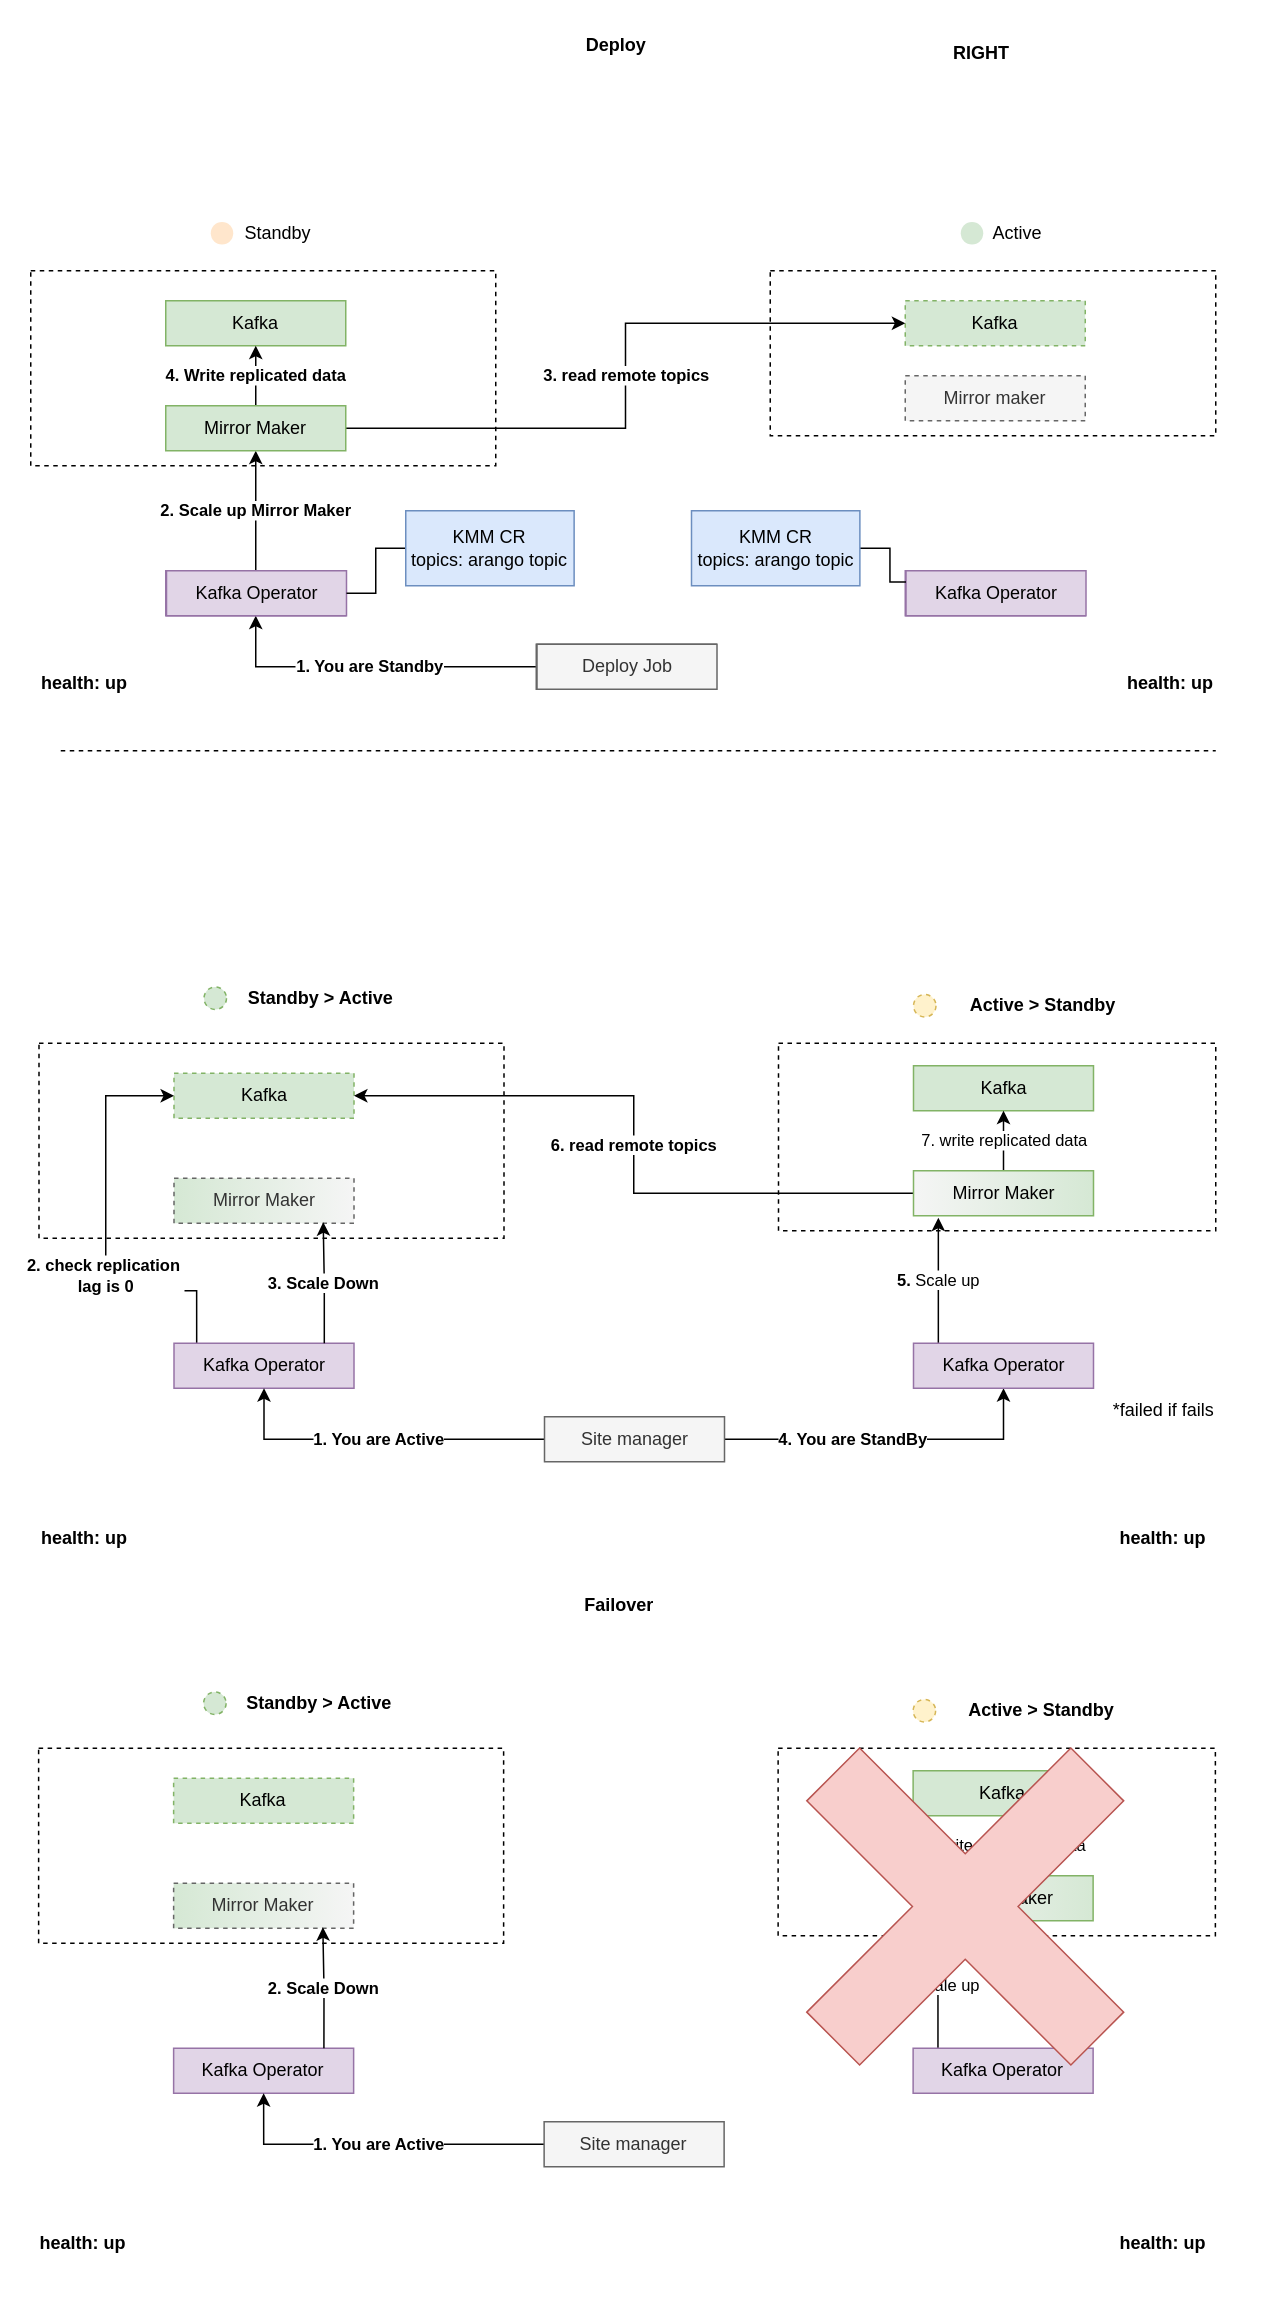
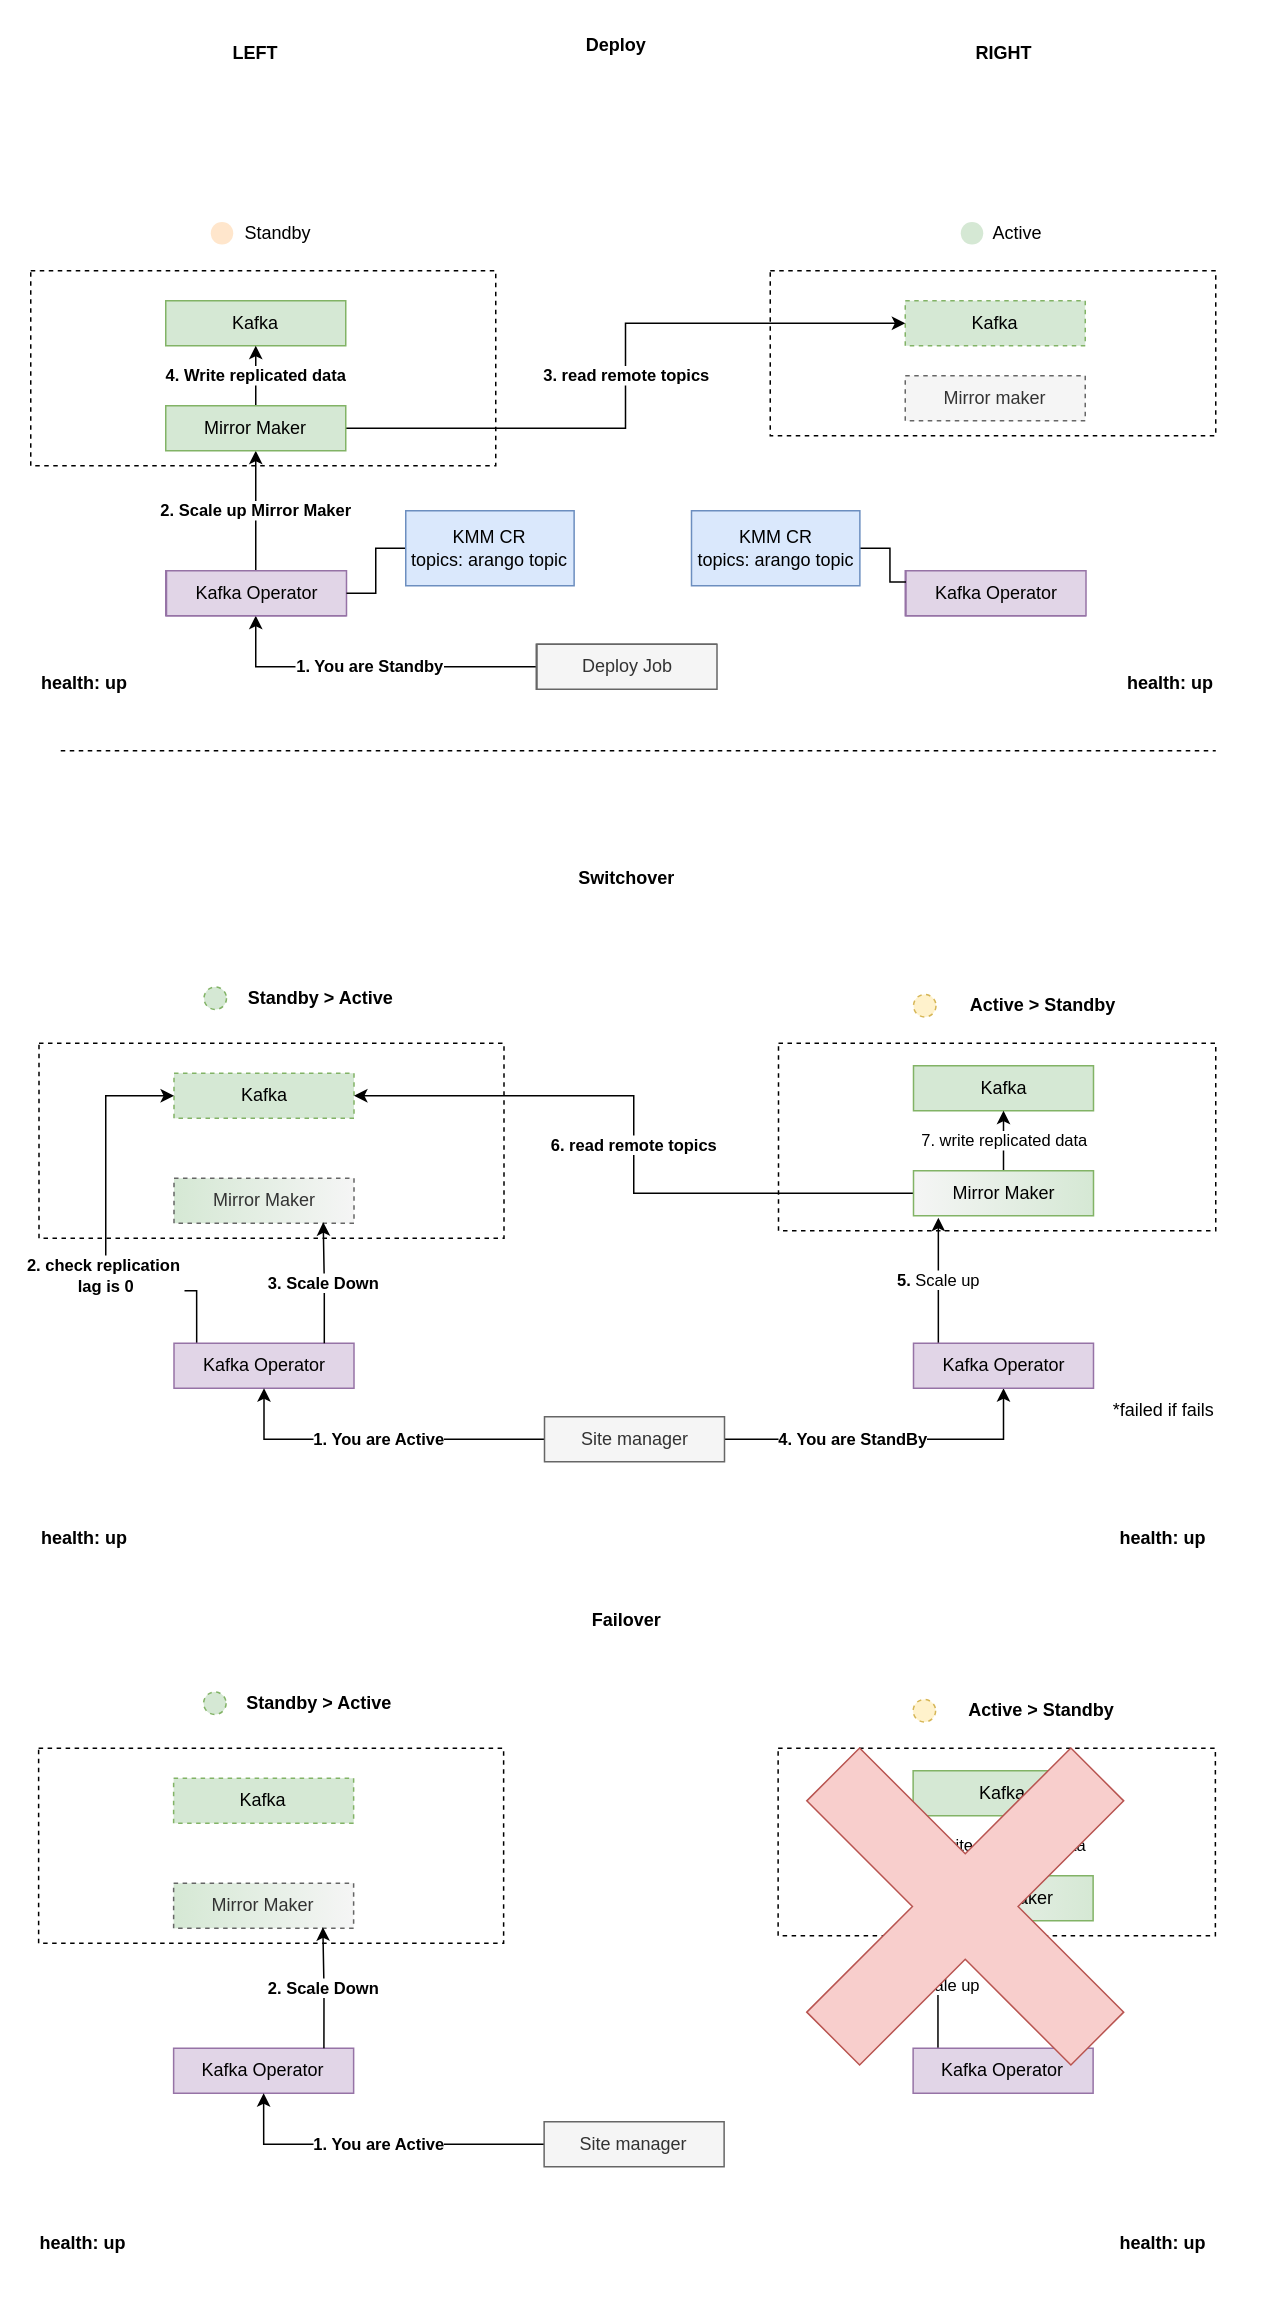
node "LEFT": added
node "RIGHT": moved (982, 53) -> (1004, 53)
node "Switchover": added
node "Failover": moved (619, 1606) -> (626, 1621)
